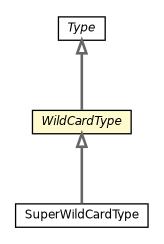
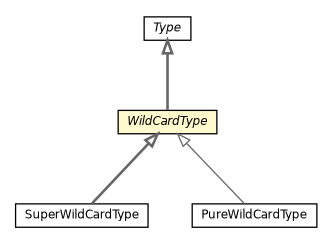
node "PureWildCardType": added
